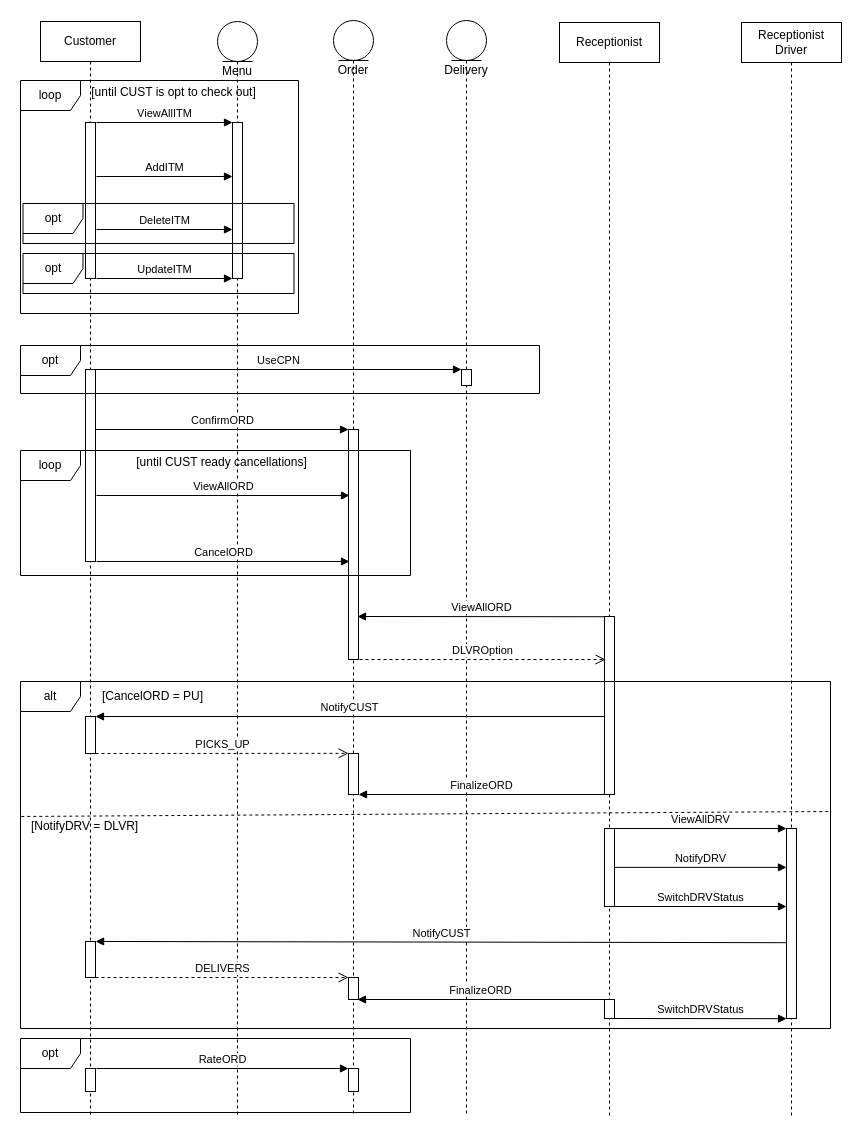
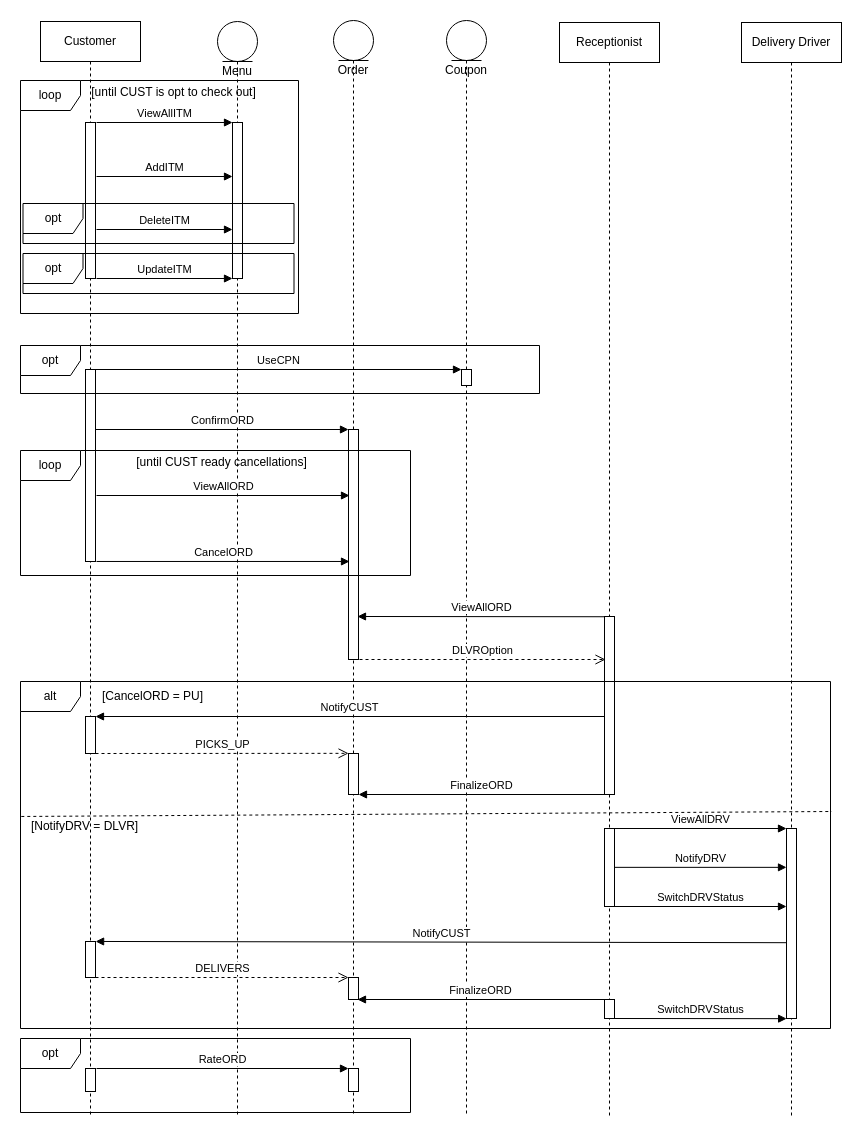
node "Receptionist Driver": label "Receptionist Driver" -> "Delivery Driver"
node "Delivery": label "Delivery" -> "Coupon"
